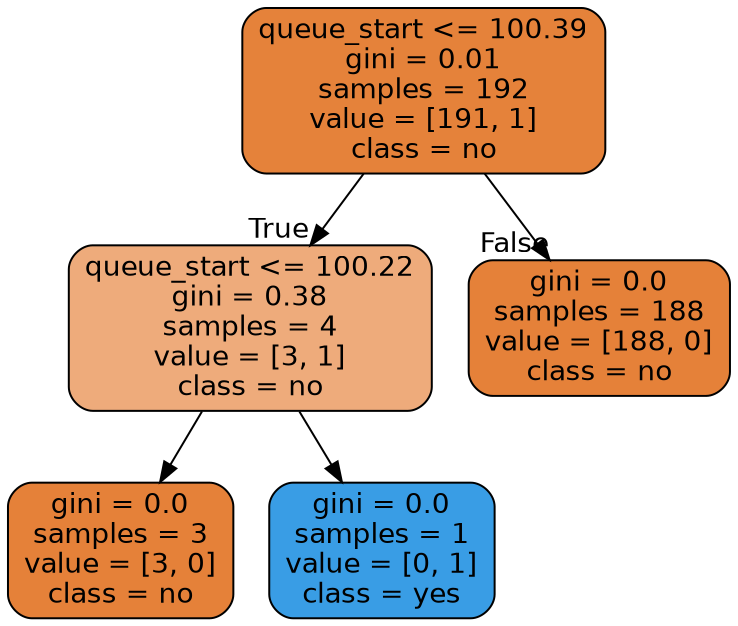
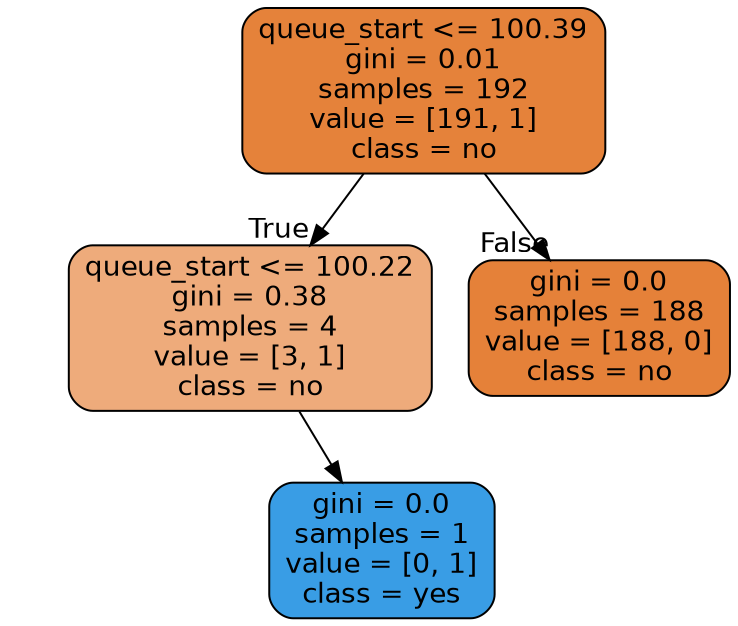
node "gini = 0.0 samples = 3 value = [3, 0] class = no": removed
